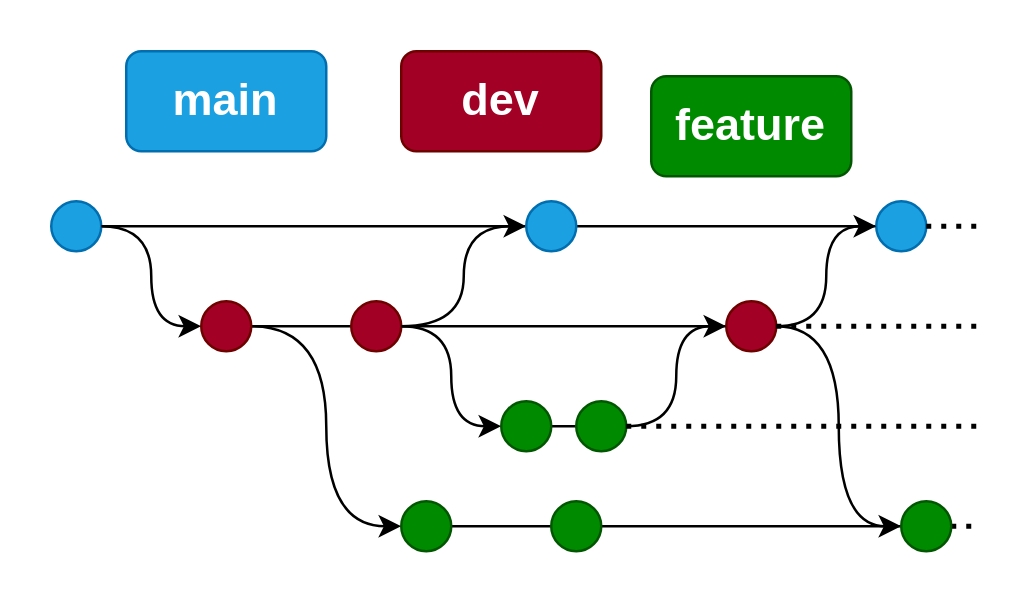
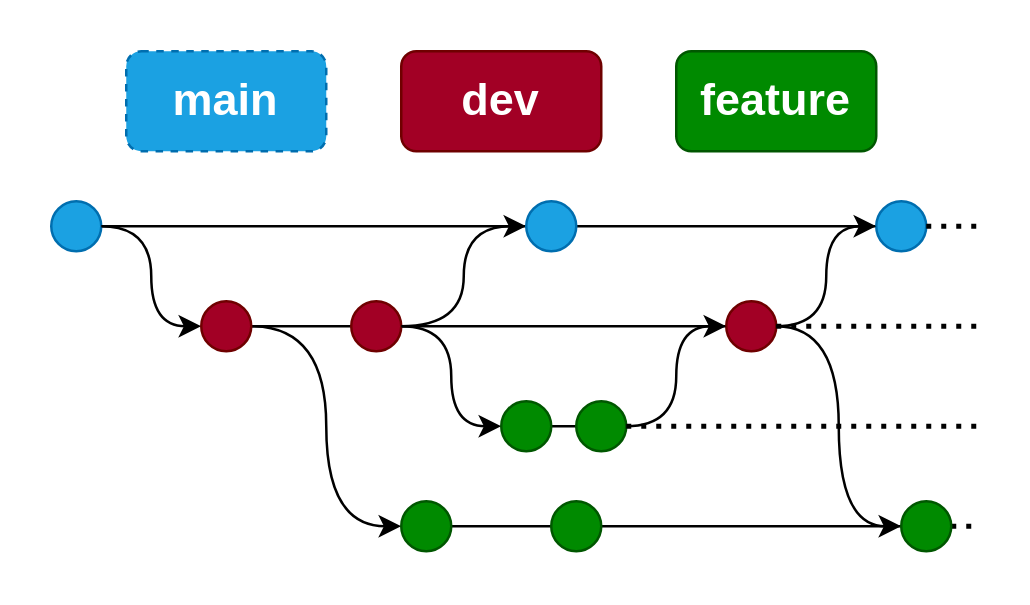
node "main": style solid -> dashed
node "feature": moved (751, 126) -> (776, 101)
